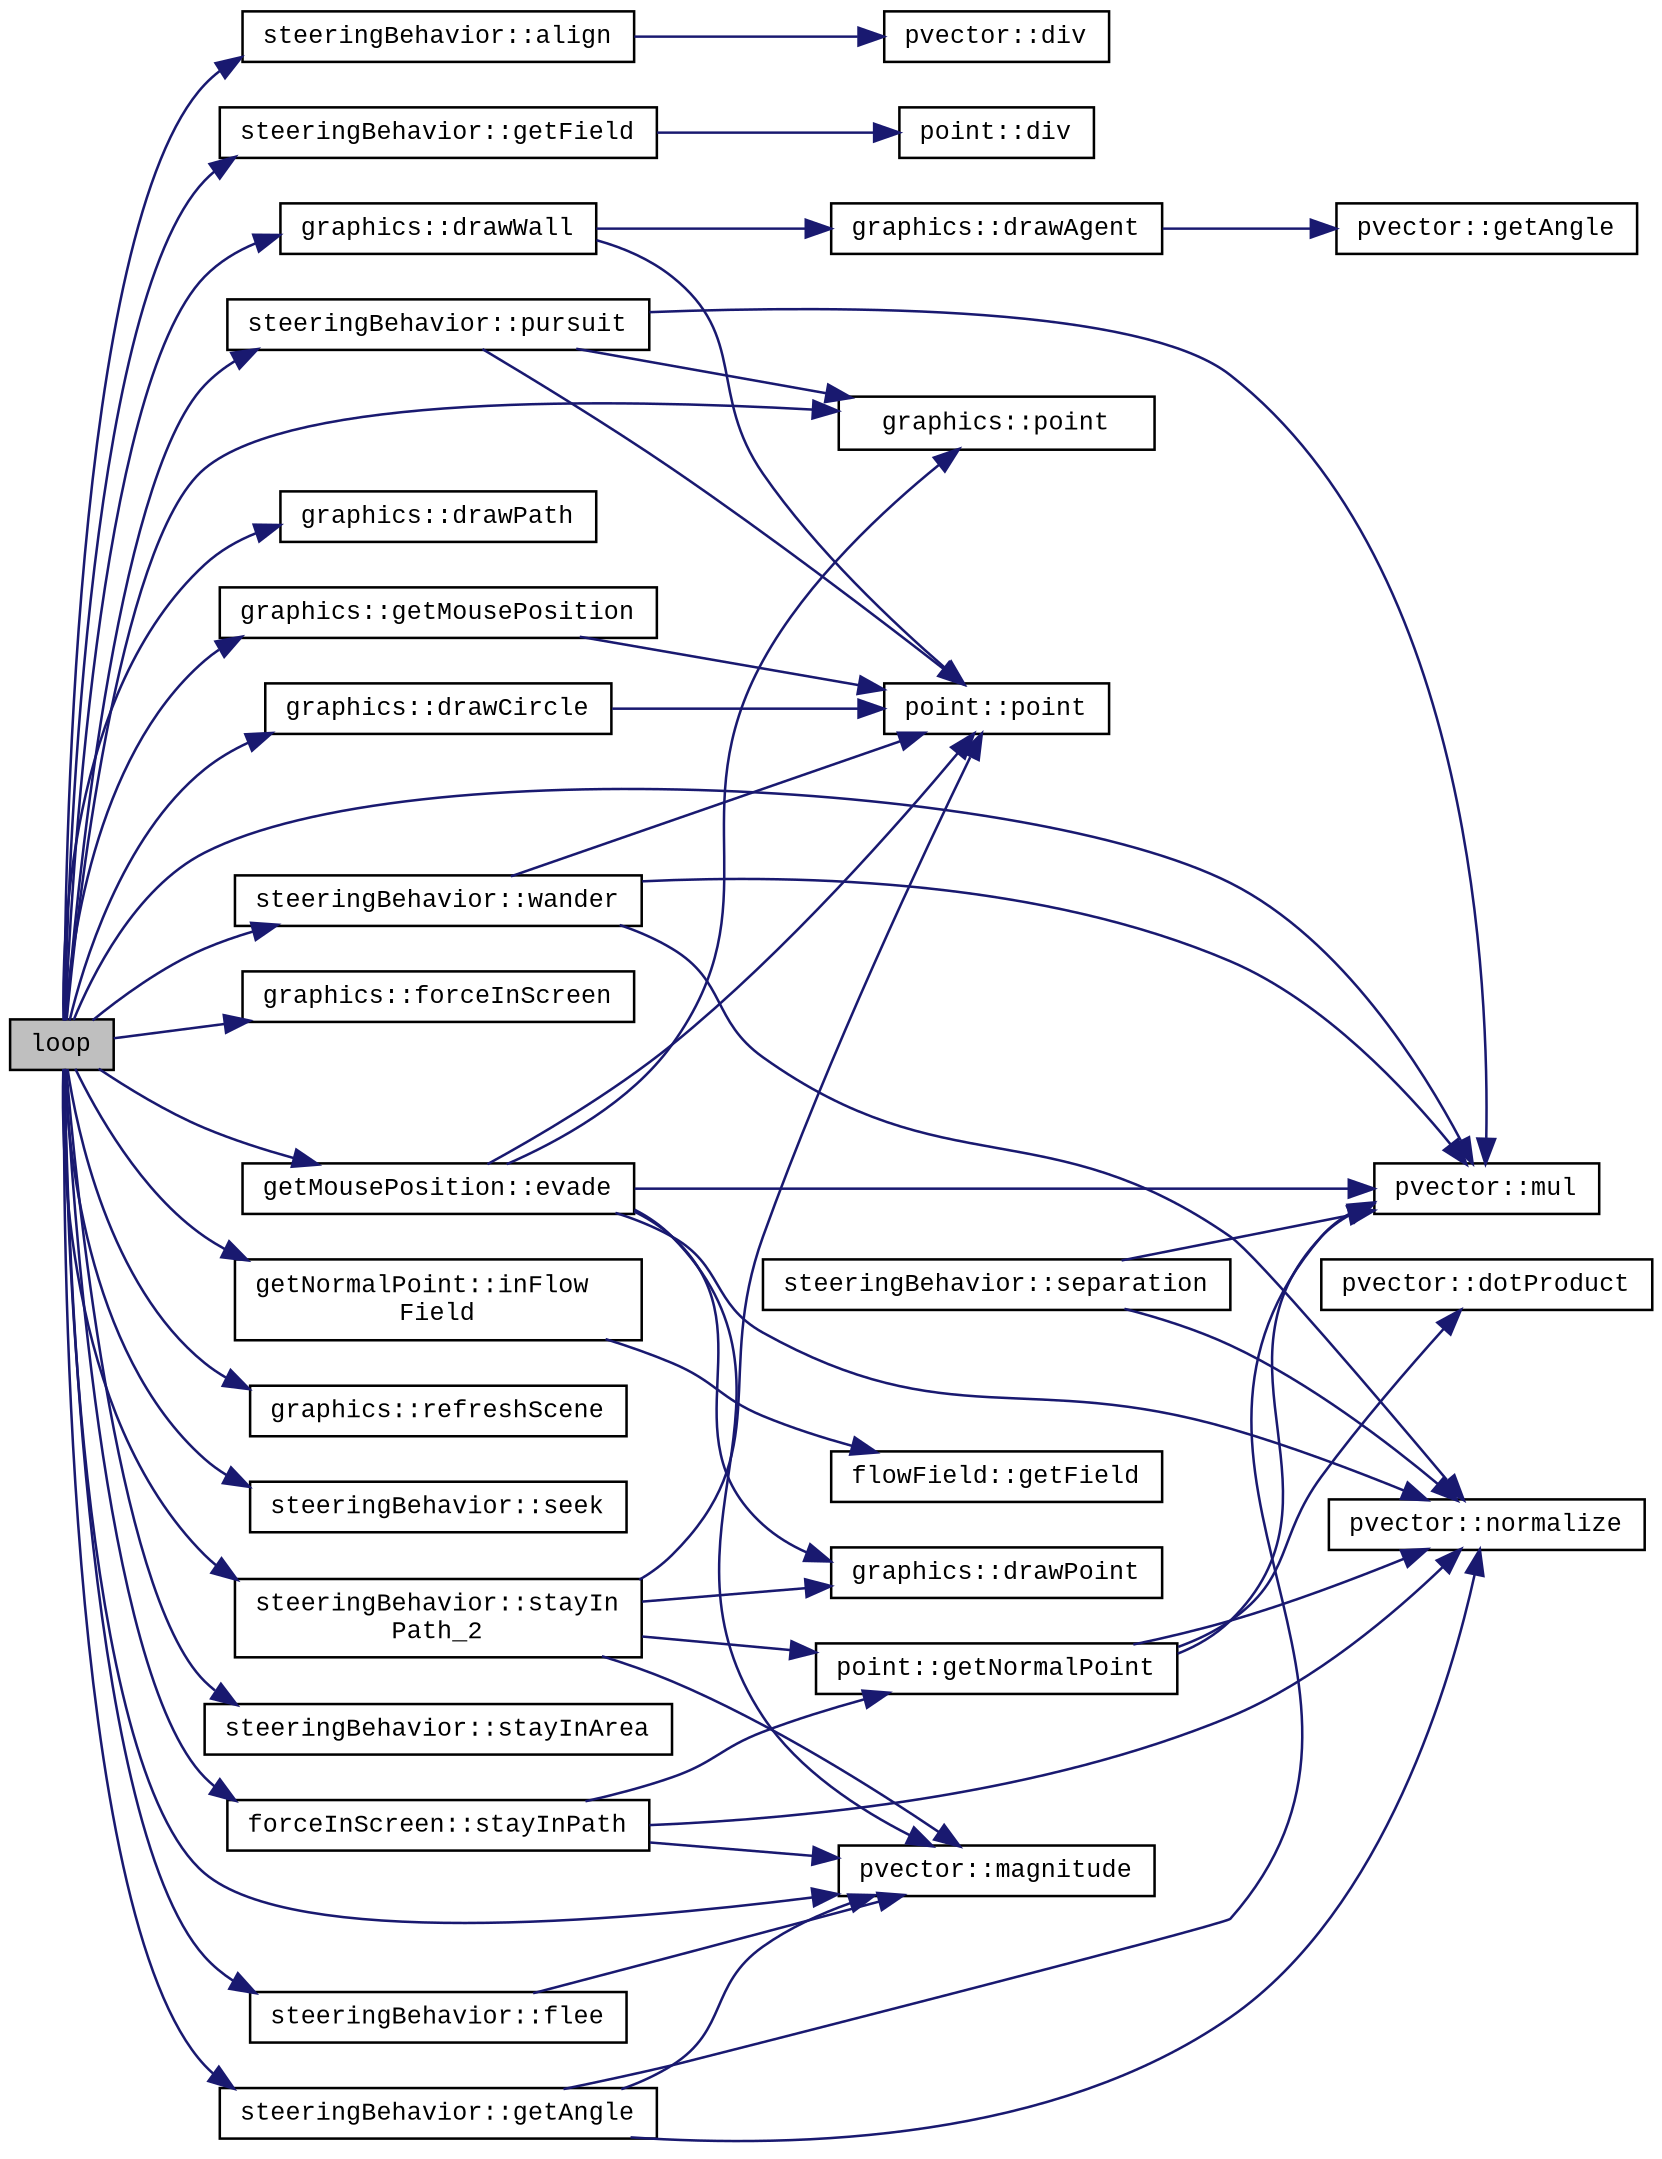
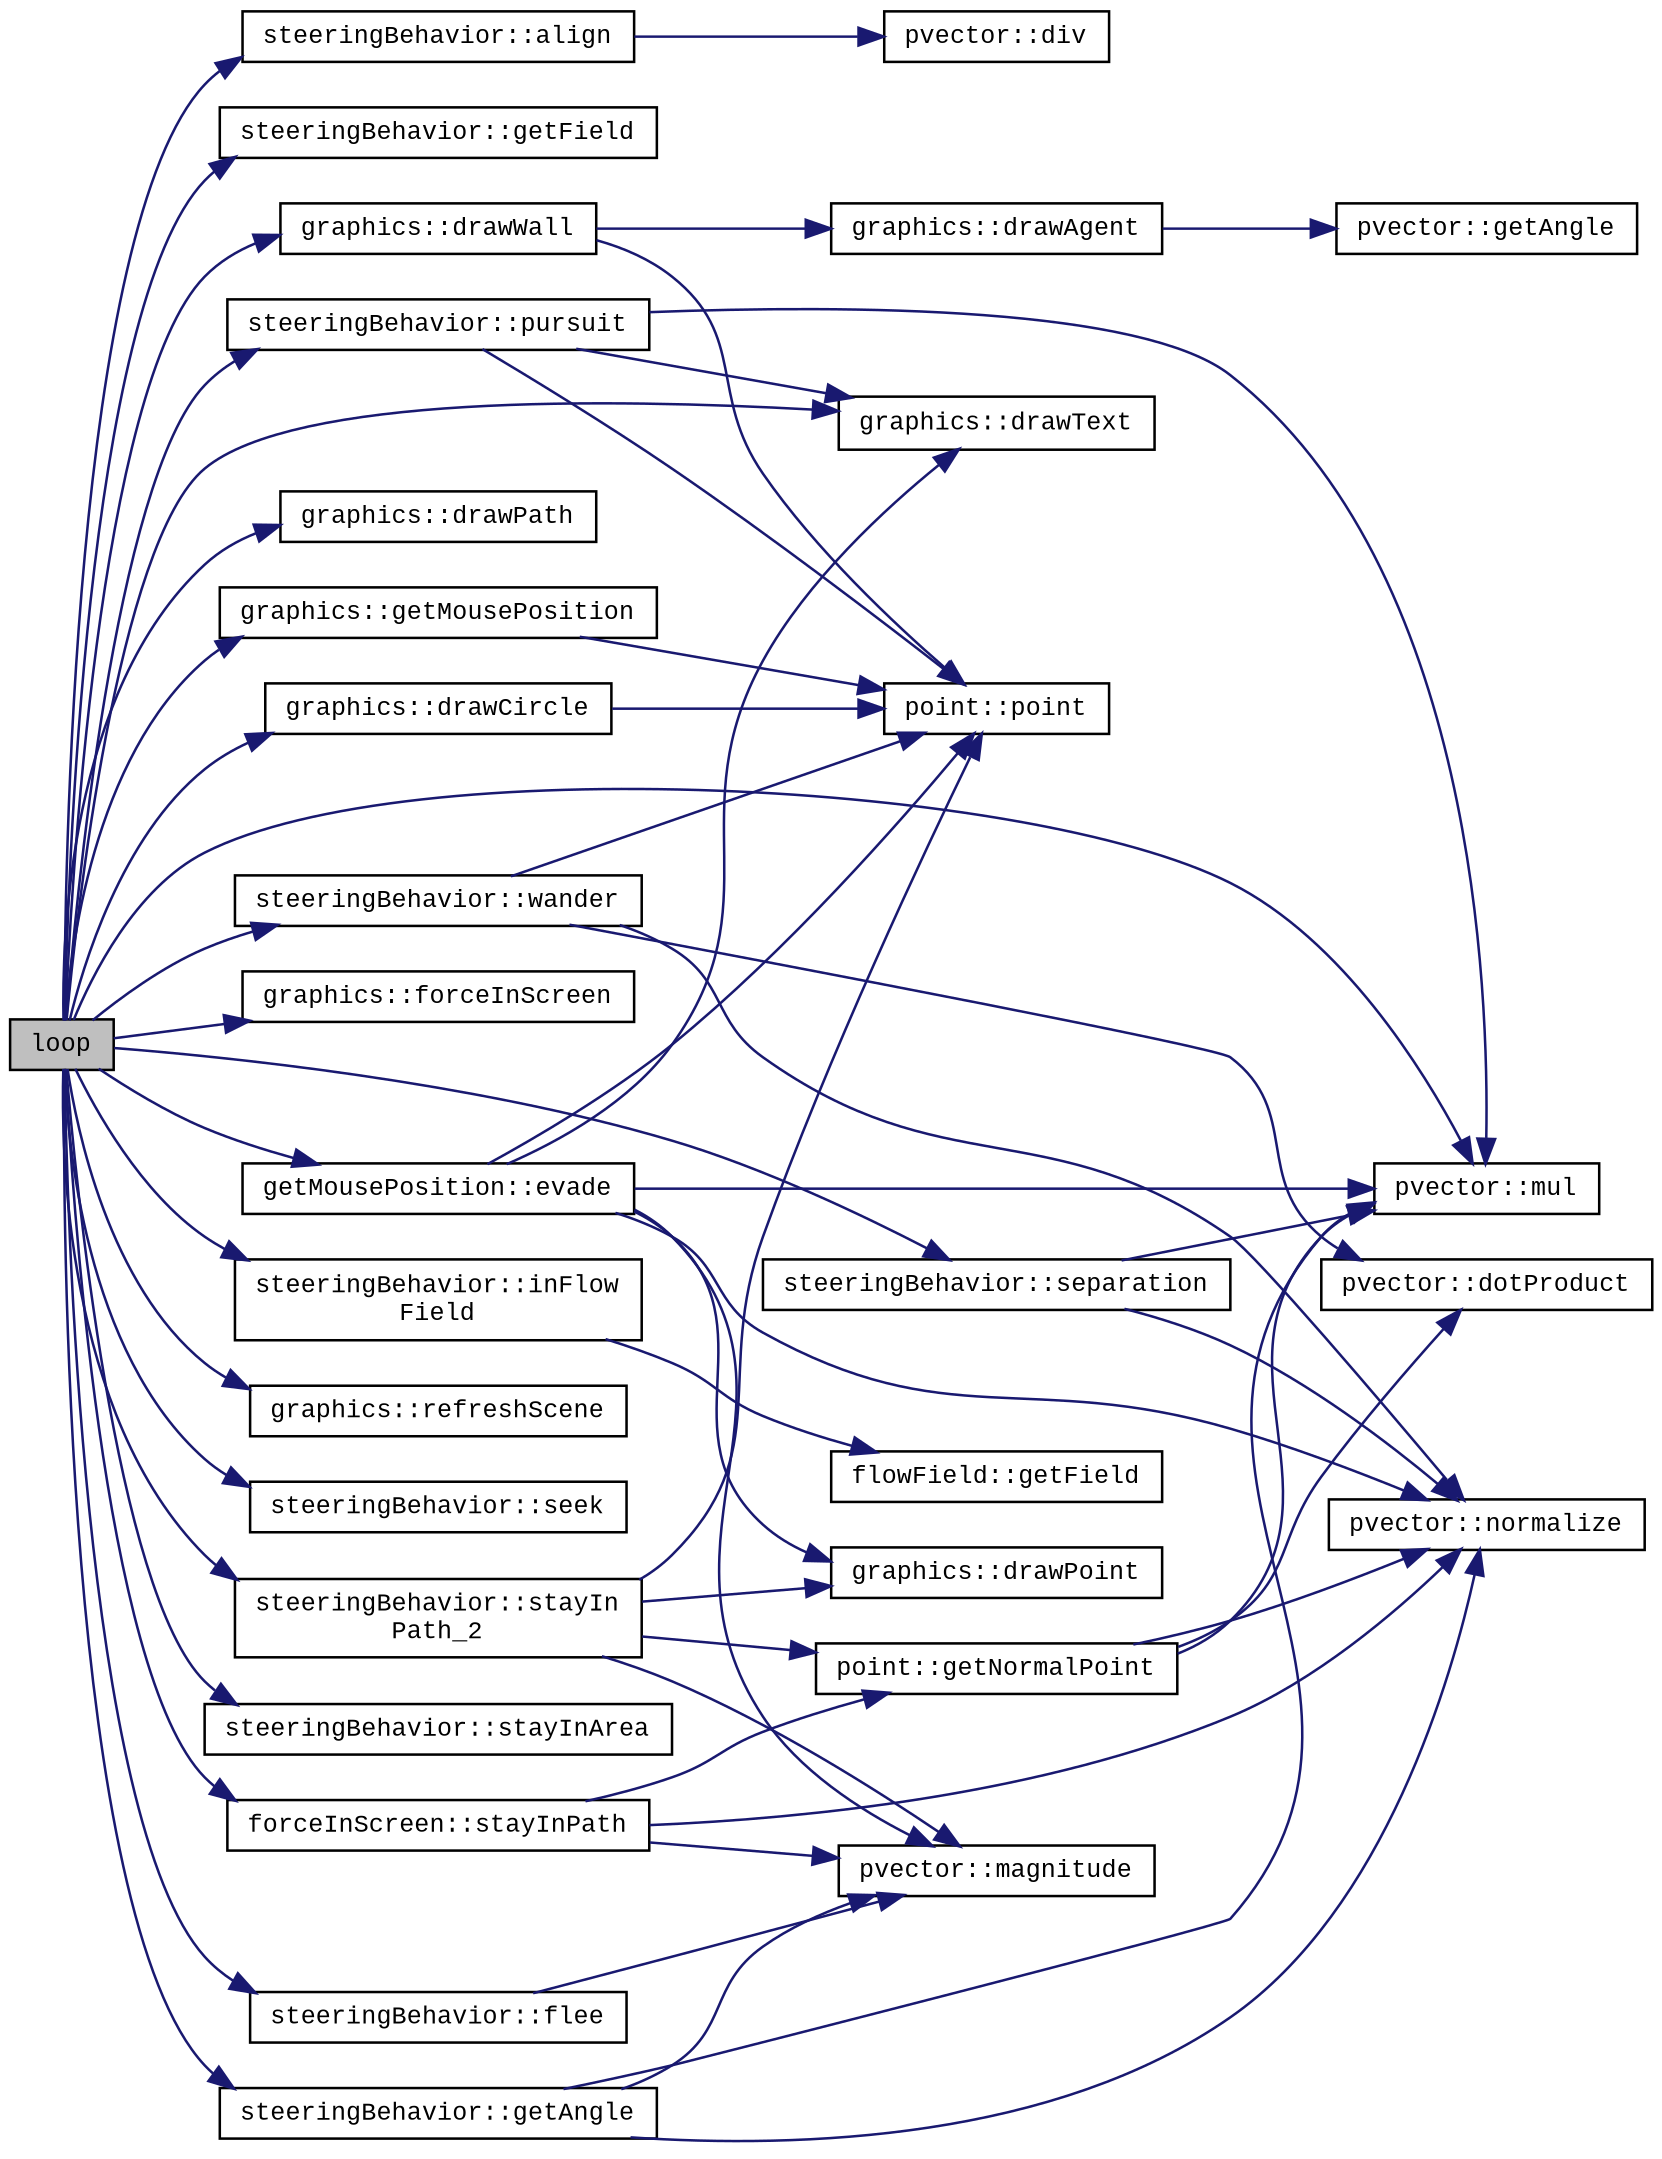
node "point::div": removed
node "graphics::point": label "graphics::point" -> "graphics::drawText"
edge "steeringBehavior::wander" -> "pvector::mul": now "steeringBehavior::wander" -> "pvector::dotProduct"
node "getNormalPoint::inFlow Field": label "getNormalPoint::inFlow Field" -> "steeringBehavior::inFlow Field"
edge "loop" -> "pvector::magnitude": now "loop" -> "steeringBehavior::separation"
